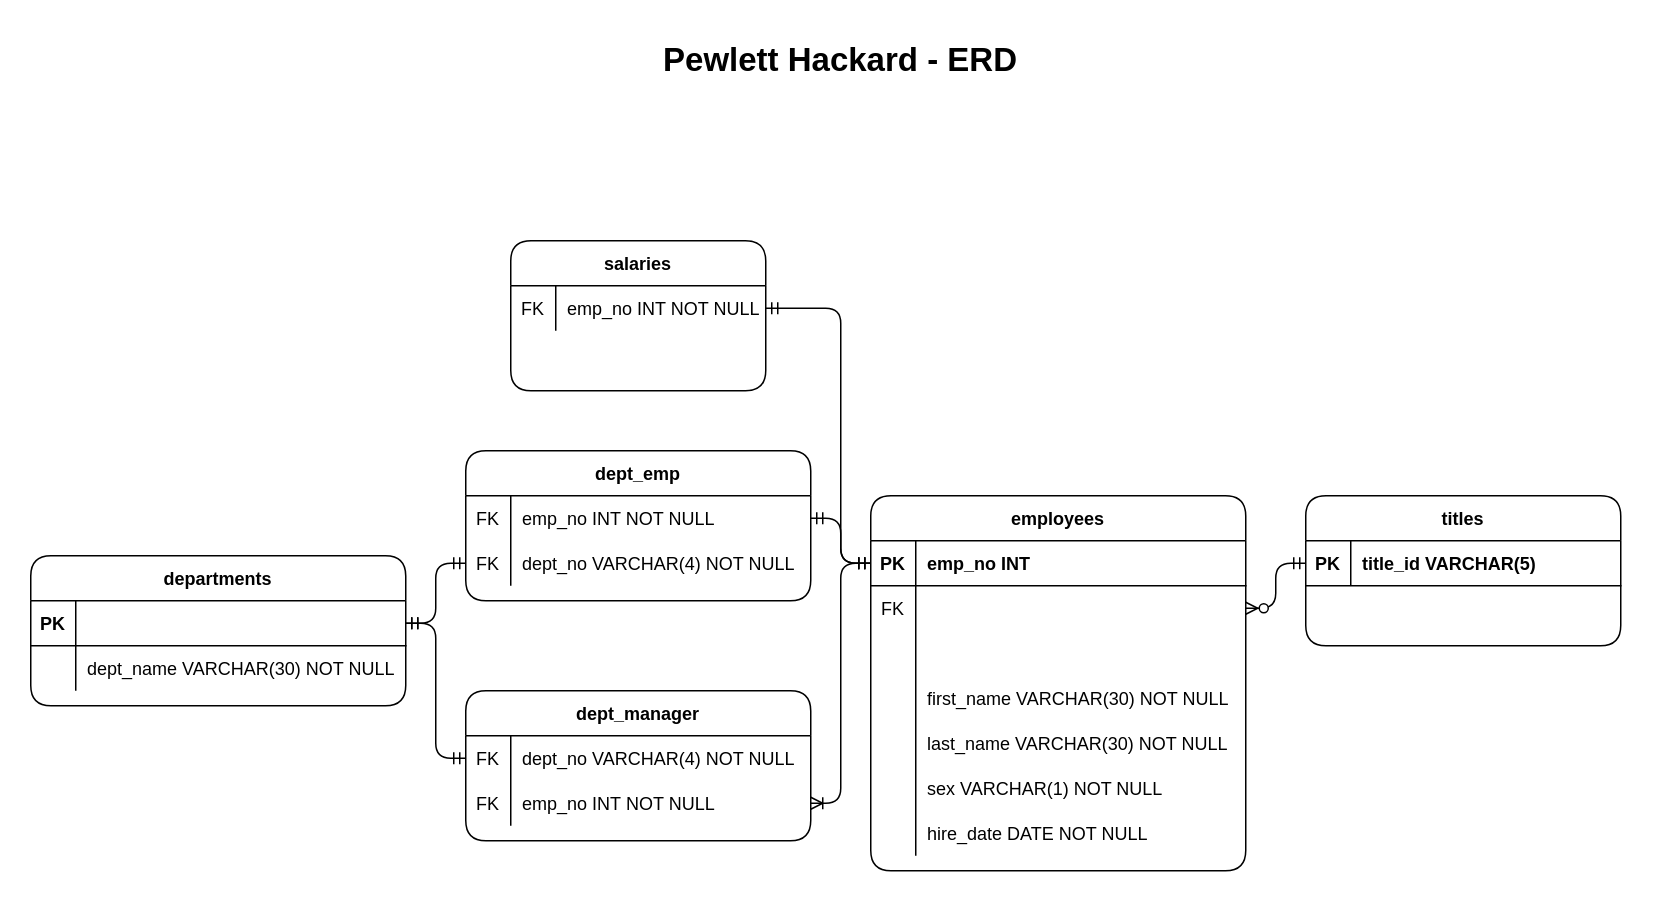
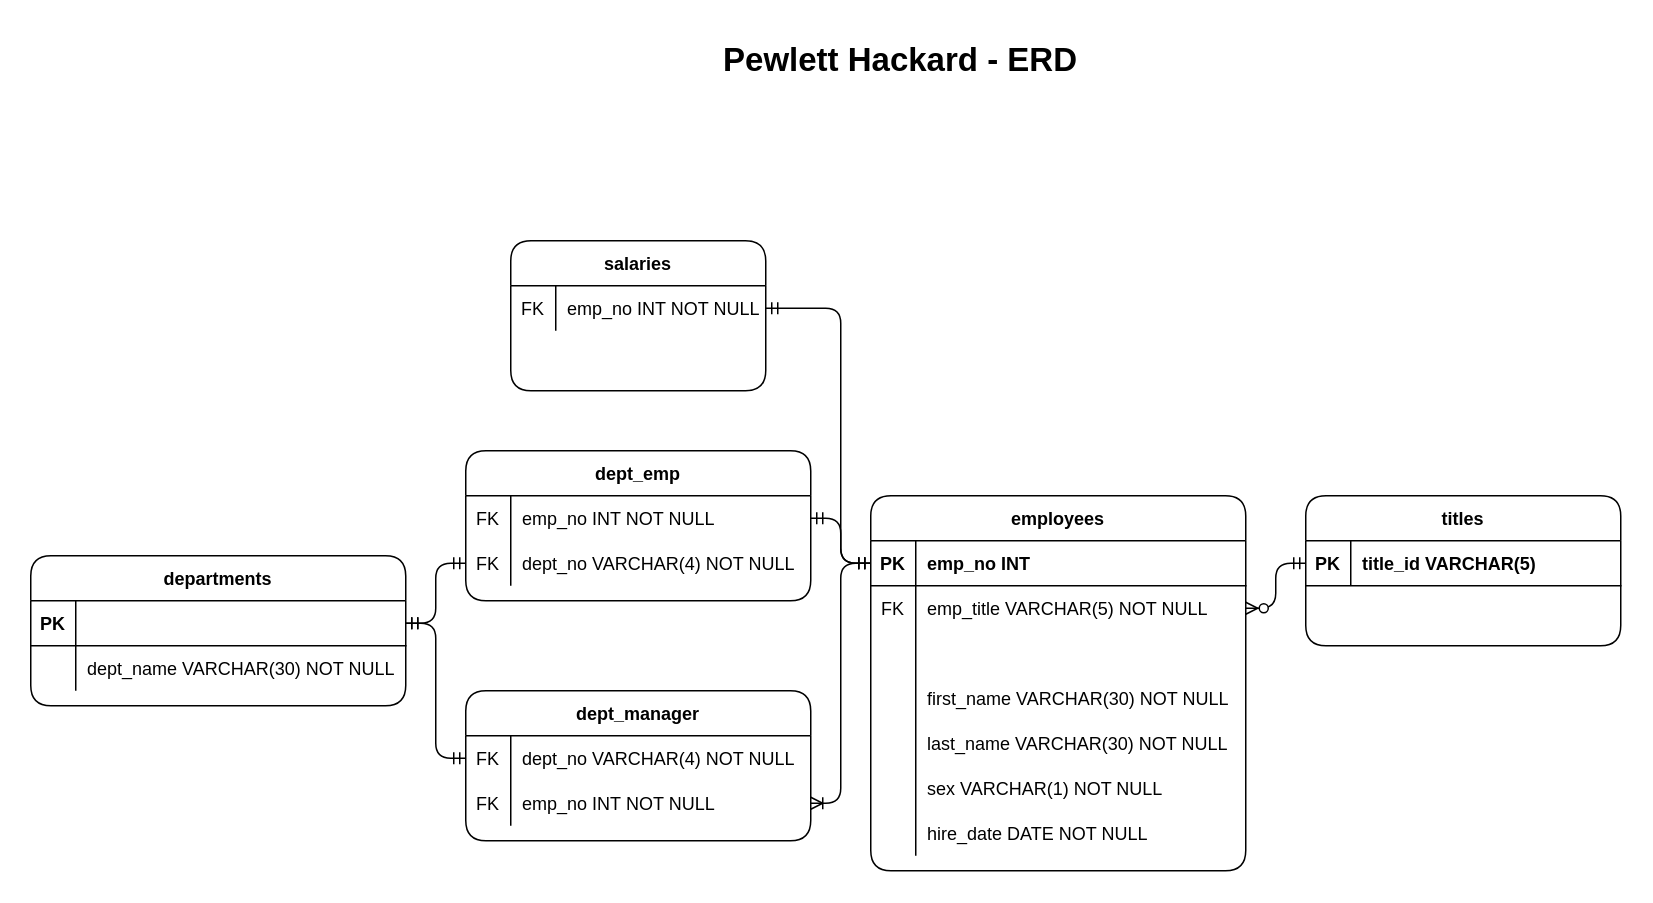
node "Pewlett Hackard - ERD": moved (841, 61) -> (901, 61)
node "emp_title VARCHAR(5) NOT NULL": added
